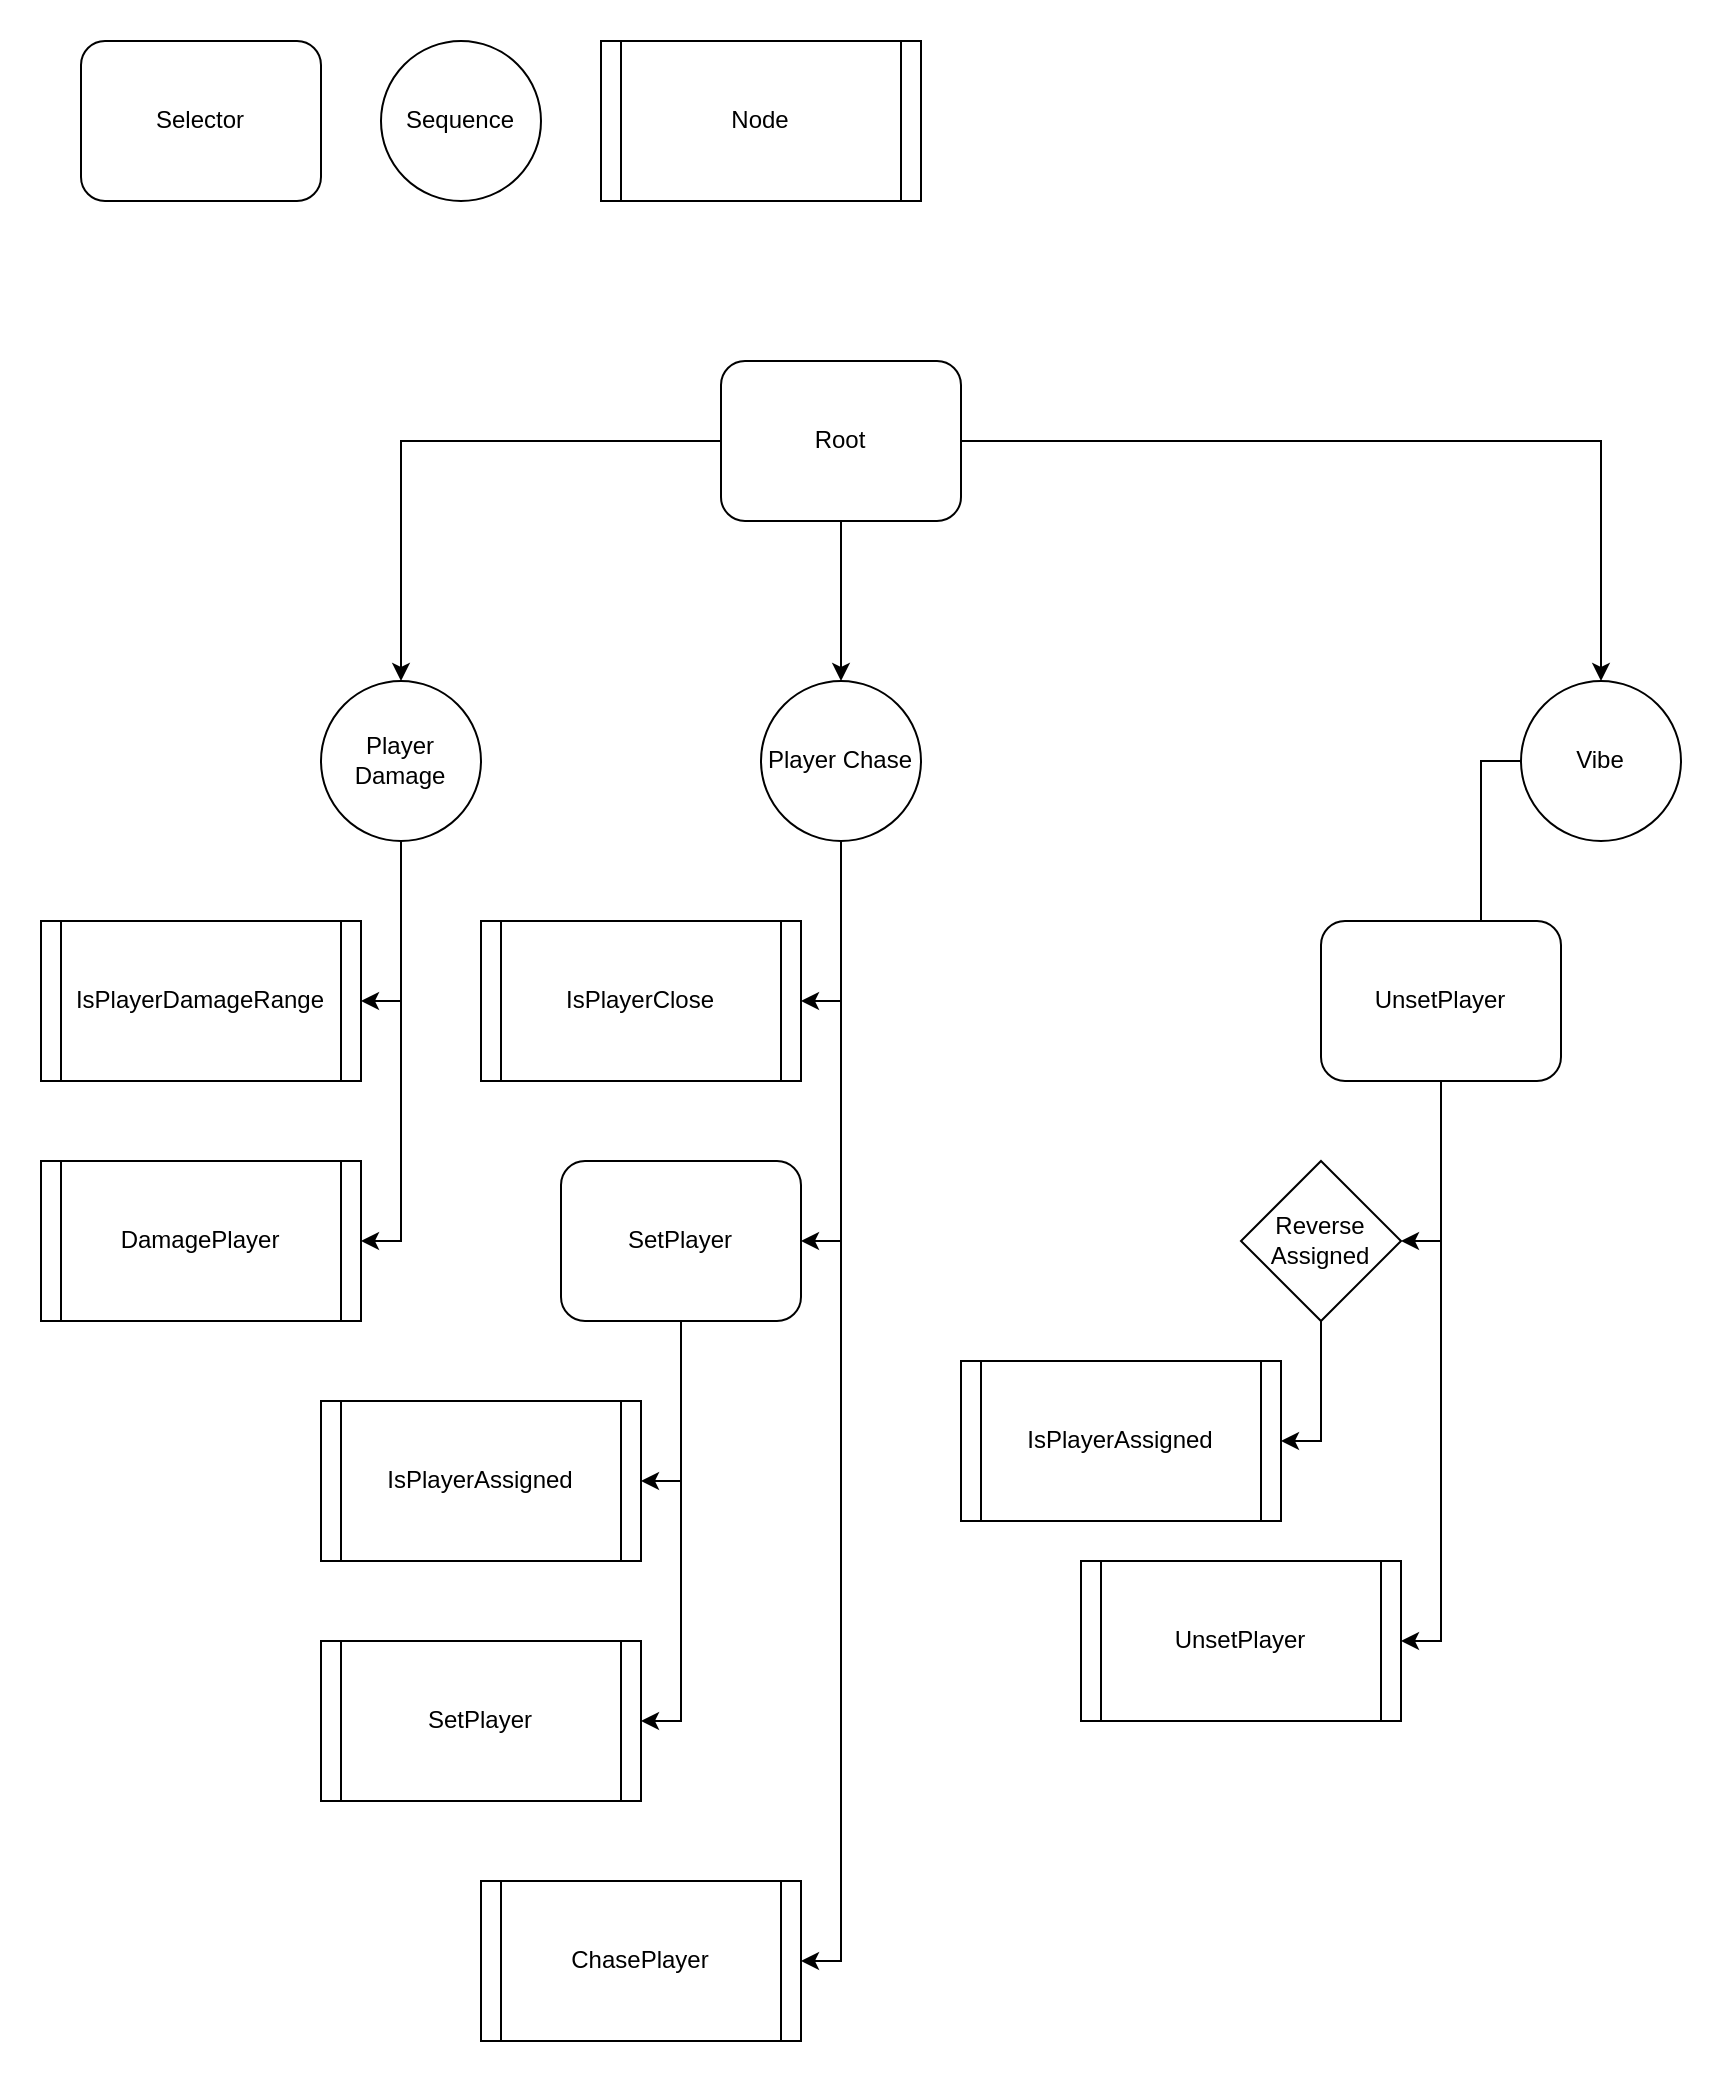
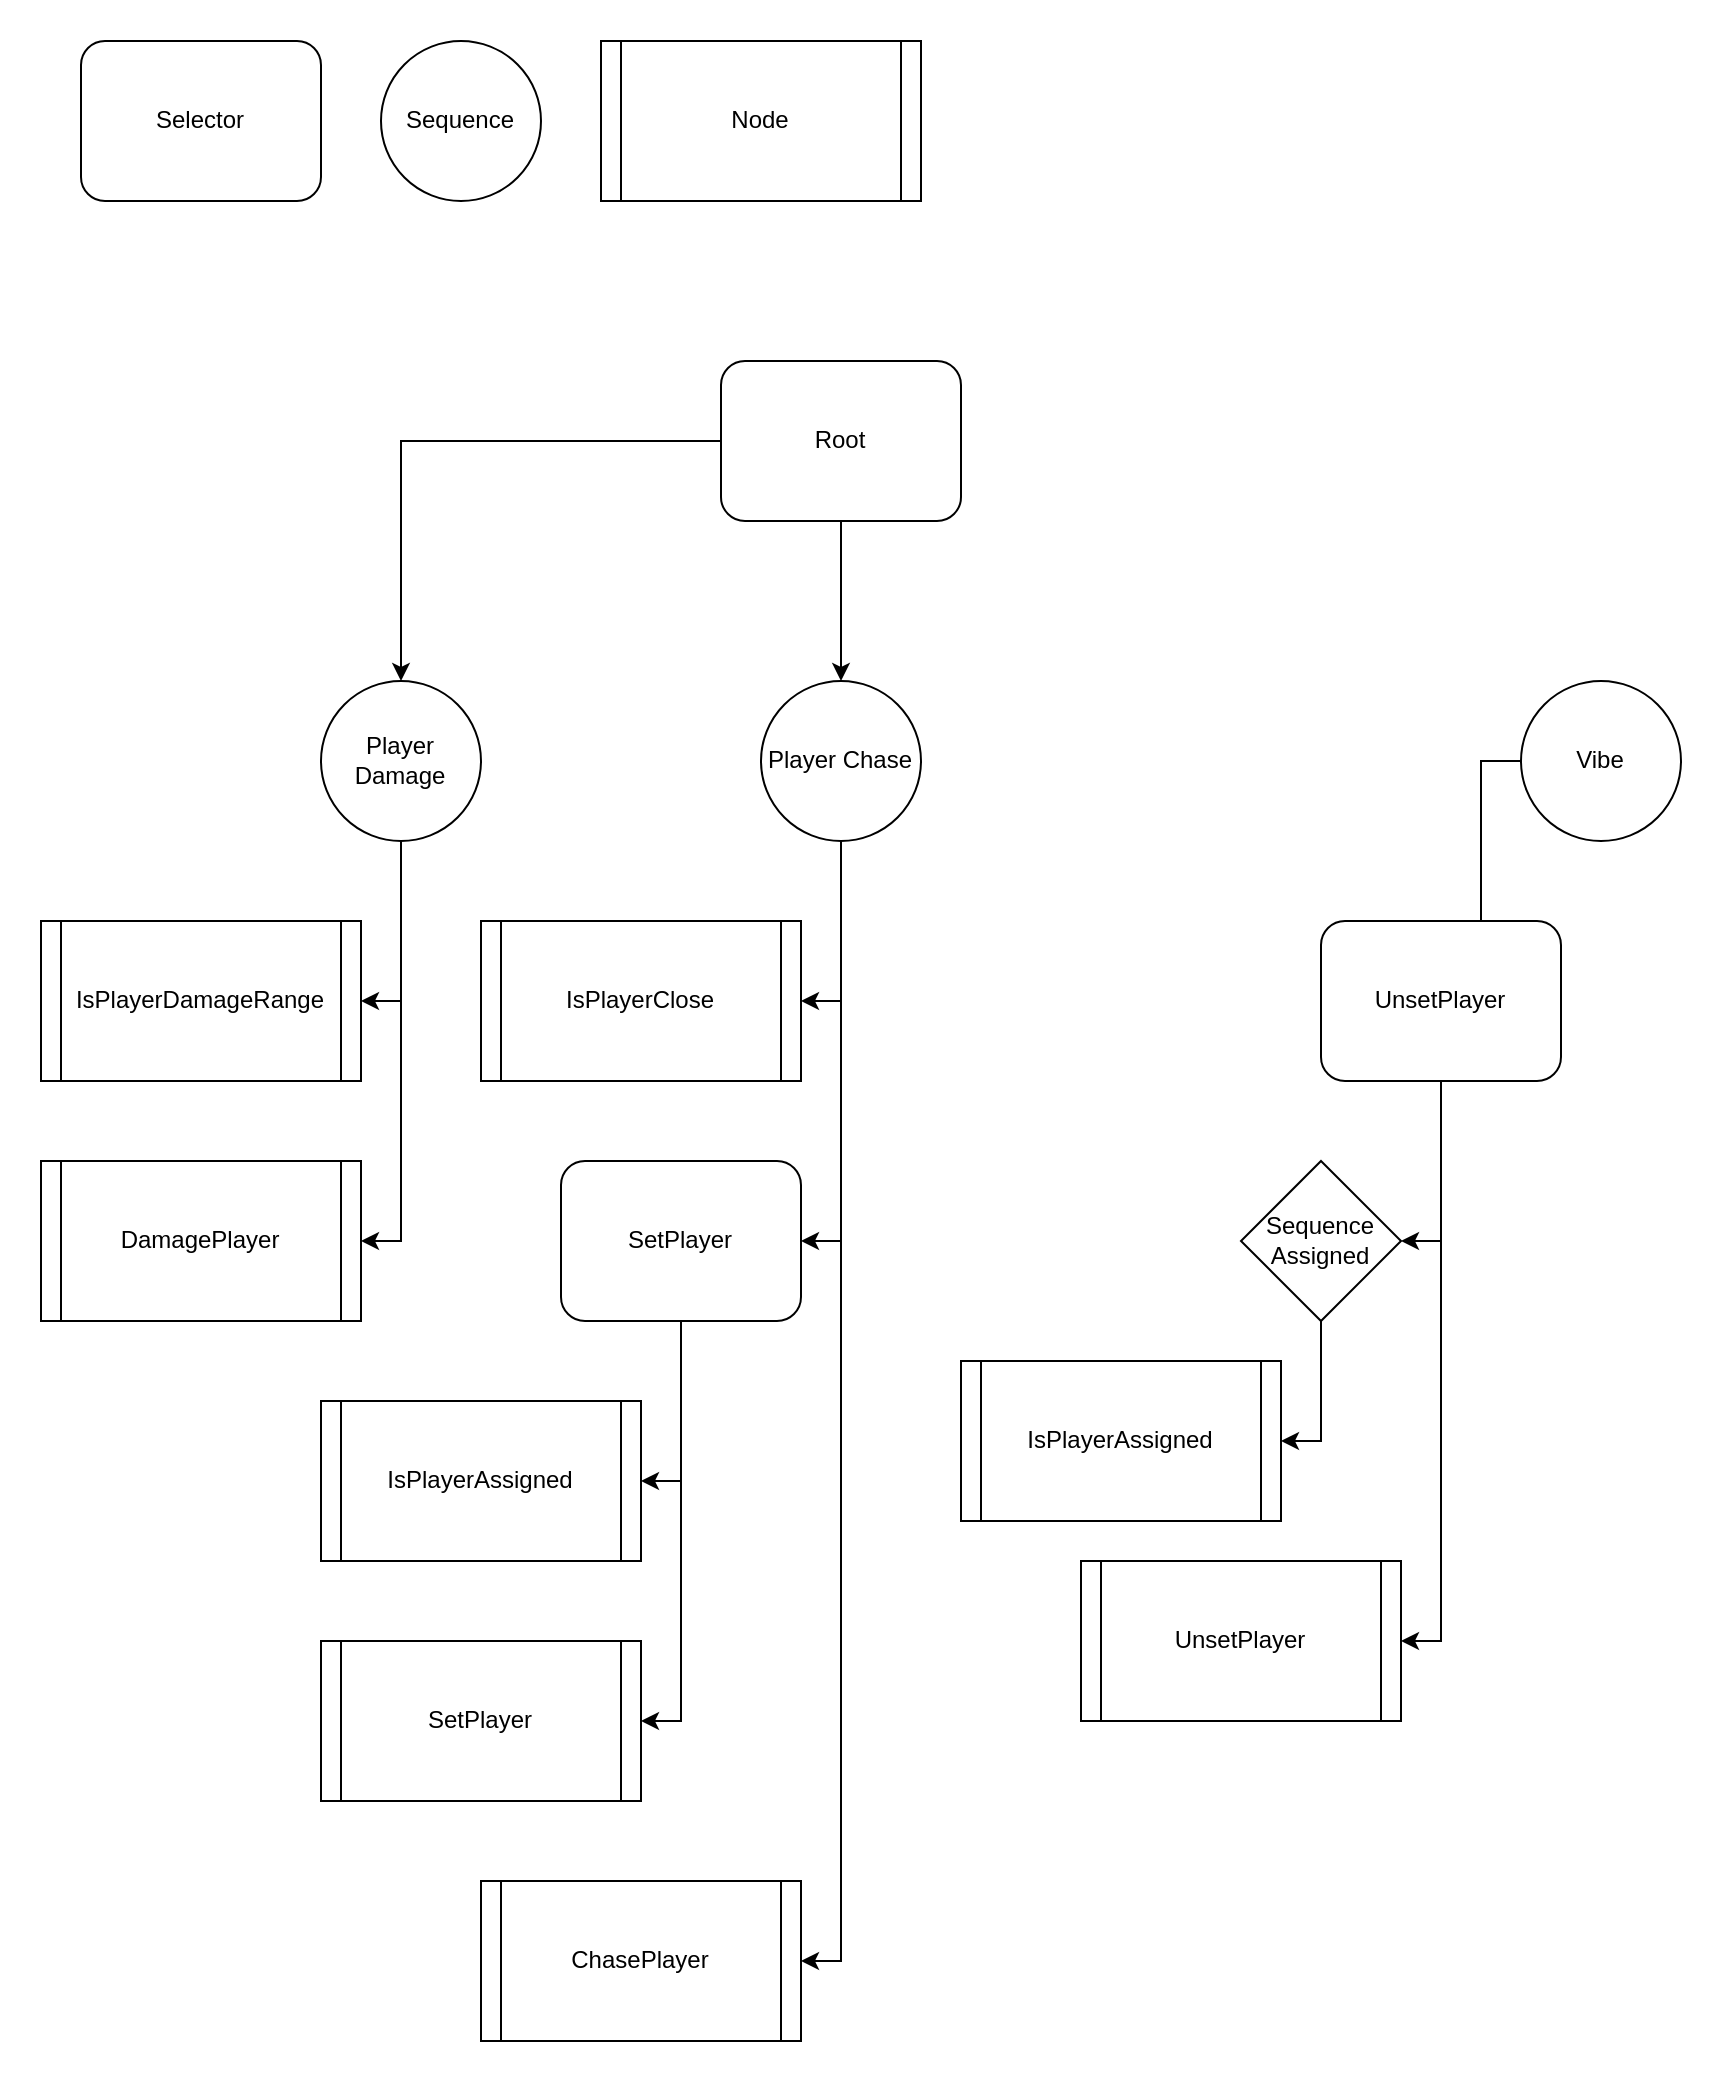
edge "Root" -> "Vibe": removed
node "Reverse Assigned": label "Reverse Assigned" -> "Sequence Assigned"
